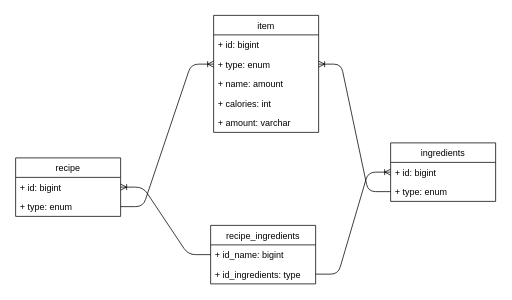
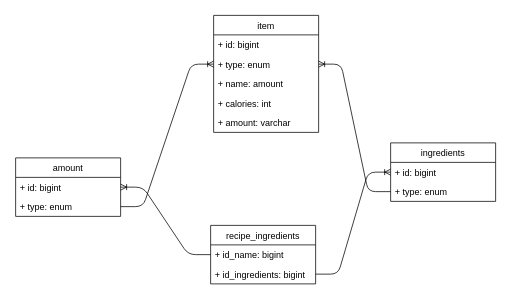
node "recipe": label "recipe" -> "amount"
node "+ id_ingredients: type": label "+ id_ingredients: type" -> "+ id_ingredients: bigint"
